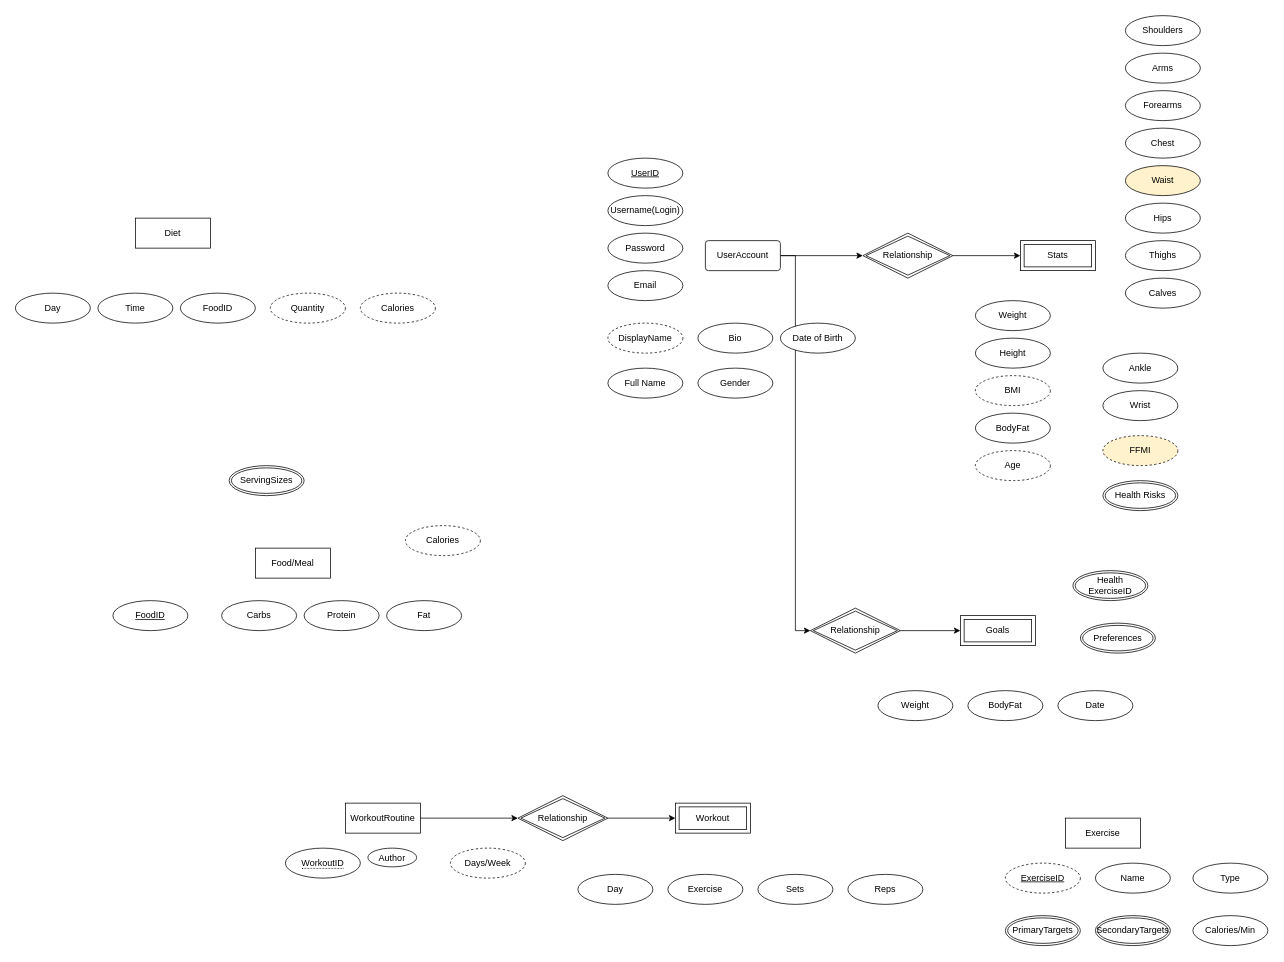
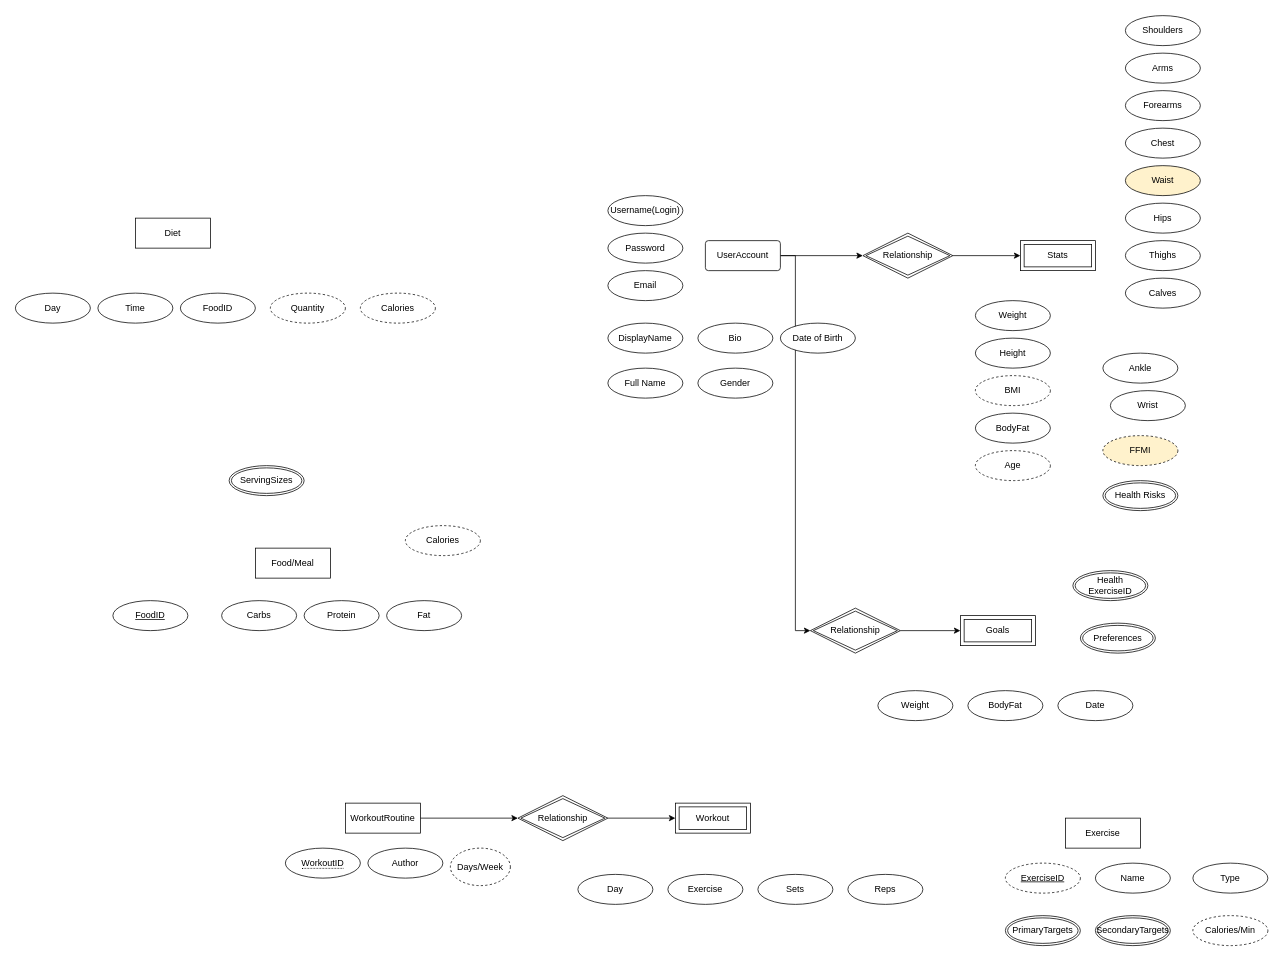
node "UserID": removed
node "DisplayName": style dashed -> solid
node "Wrist": moved (1140, 405) -> (1148, 405)
node "Author": size 49x19 -> 75x30
node "Days/Week": size 75x30 -> 60x38
node "Calories/Min": style solid -> dashed
